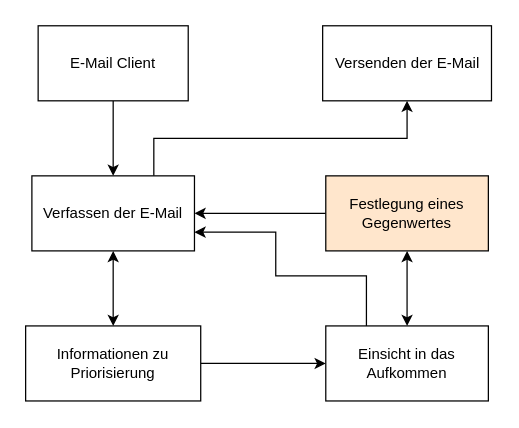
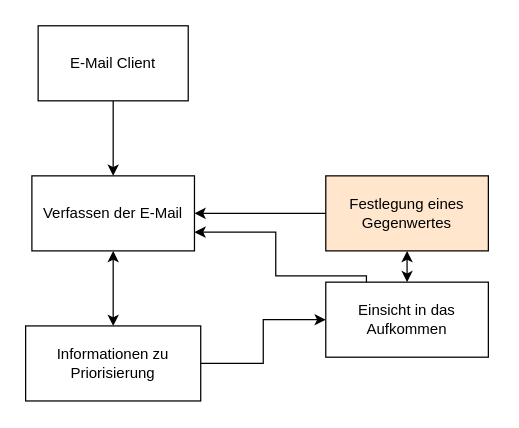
node "Versenden der E-Mail": removed
edge "Verfassen der E-Mail" -> "Versenden der E-Mail": removed
node "Einsicht in das Aufkommen": moved (407, 363) -> (407, 319)
